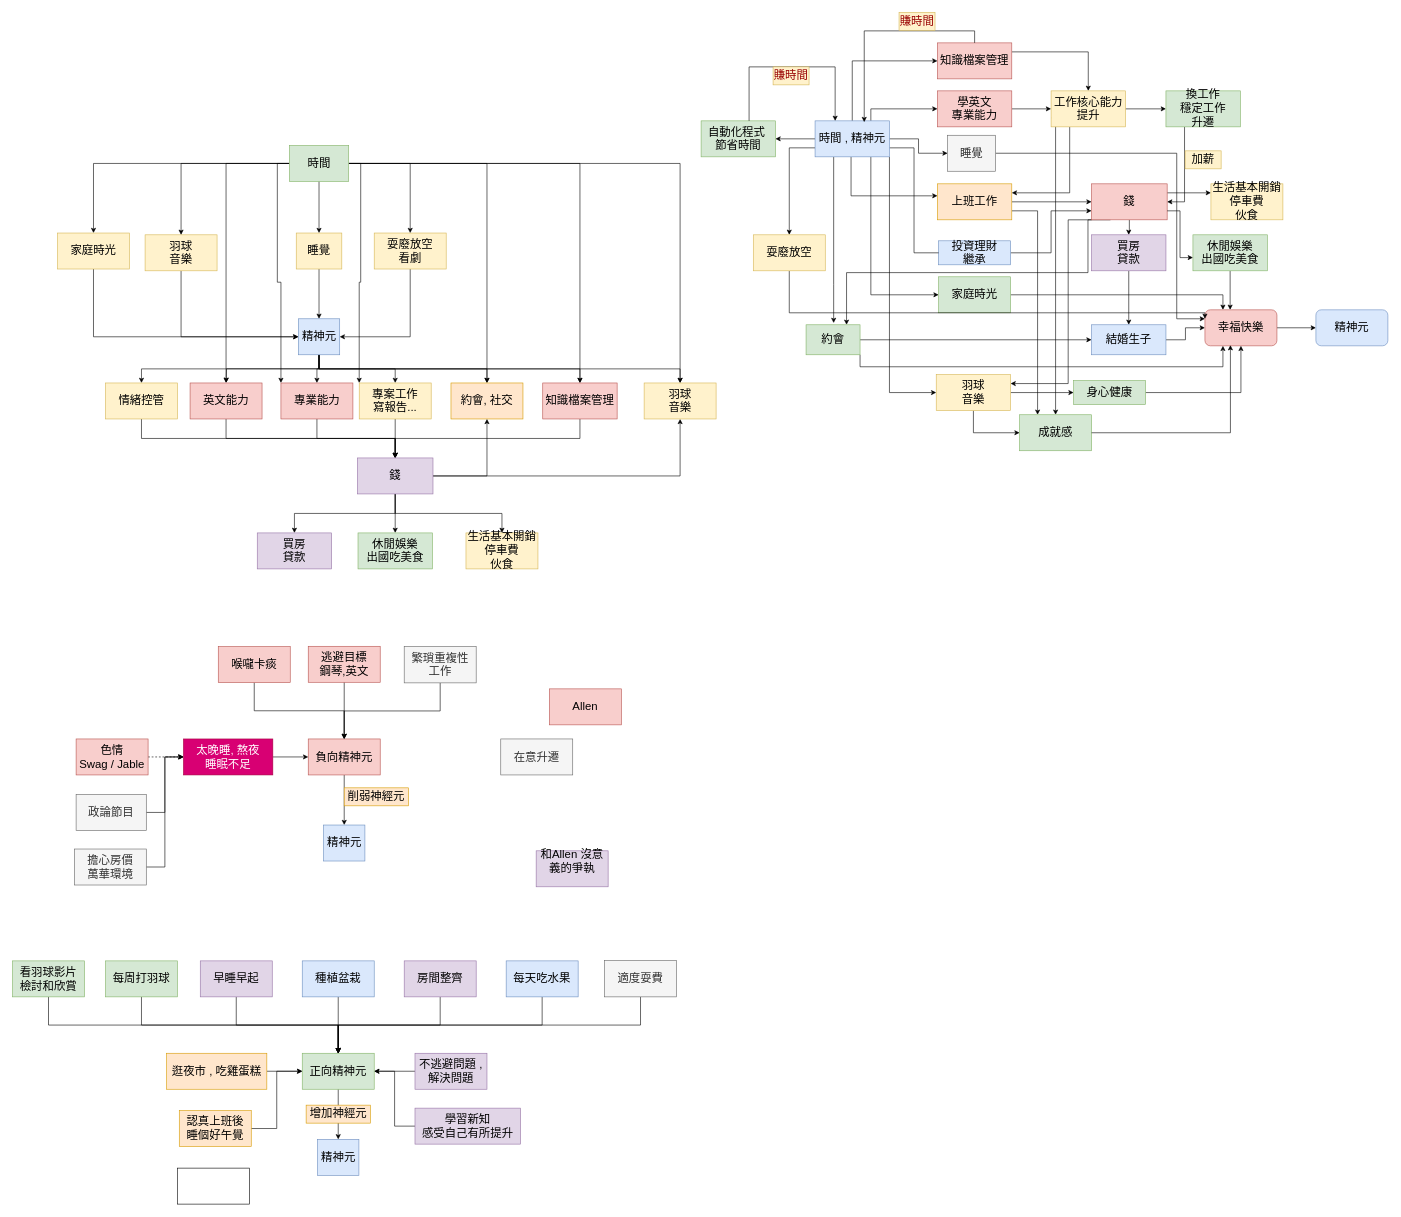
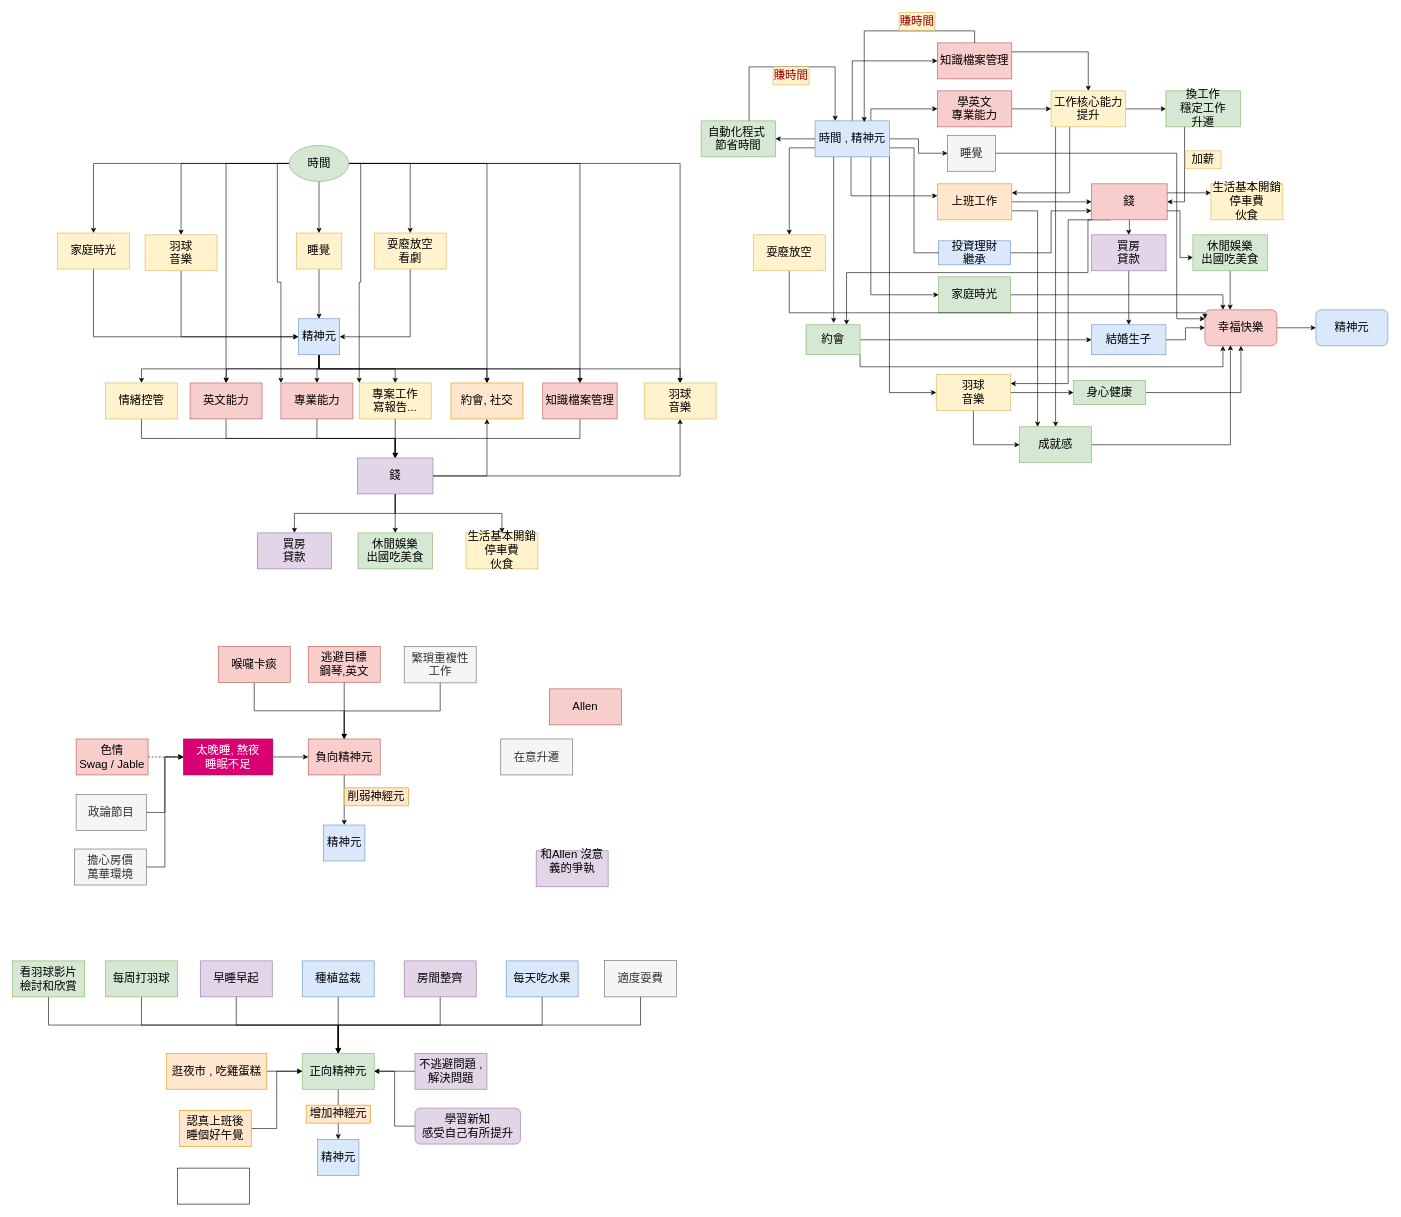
node "時間": shape rectangle -> ellipse
node "成就感": moved (1056, 433) -> (1056, 445)
node "學習新知 感受自己有所提升": shape rectangle -> rounded rectangle
